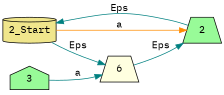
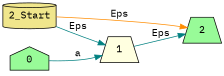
edge "2" -> "2_Start": removed, label "Eps"
edge "2_Start" -> "2": label "a" -> "Eps"
node "6": label "6" -> "1"
node "3": label "3" -> "0"
